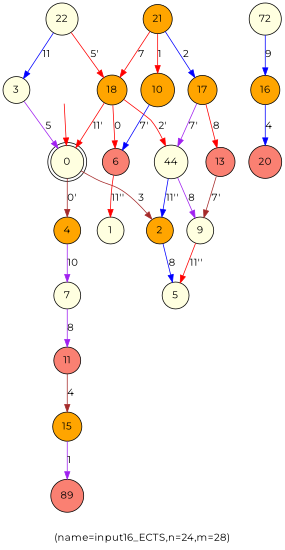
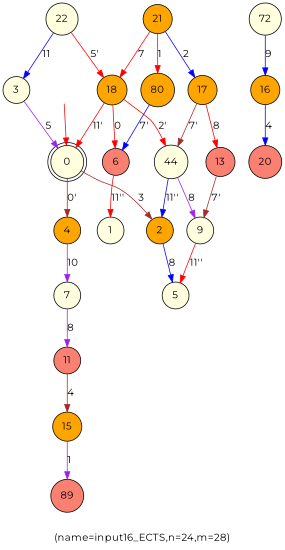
node "10": label "10" -> "80"
edge "17" -> "44": color purple -> brown
